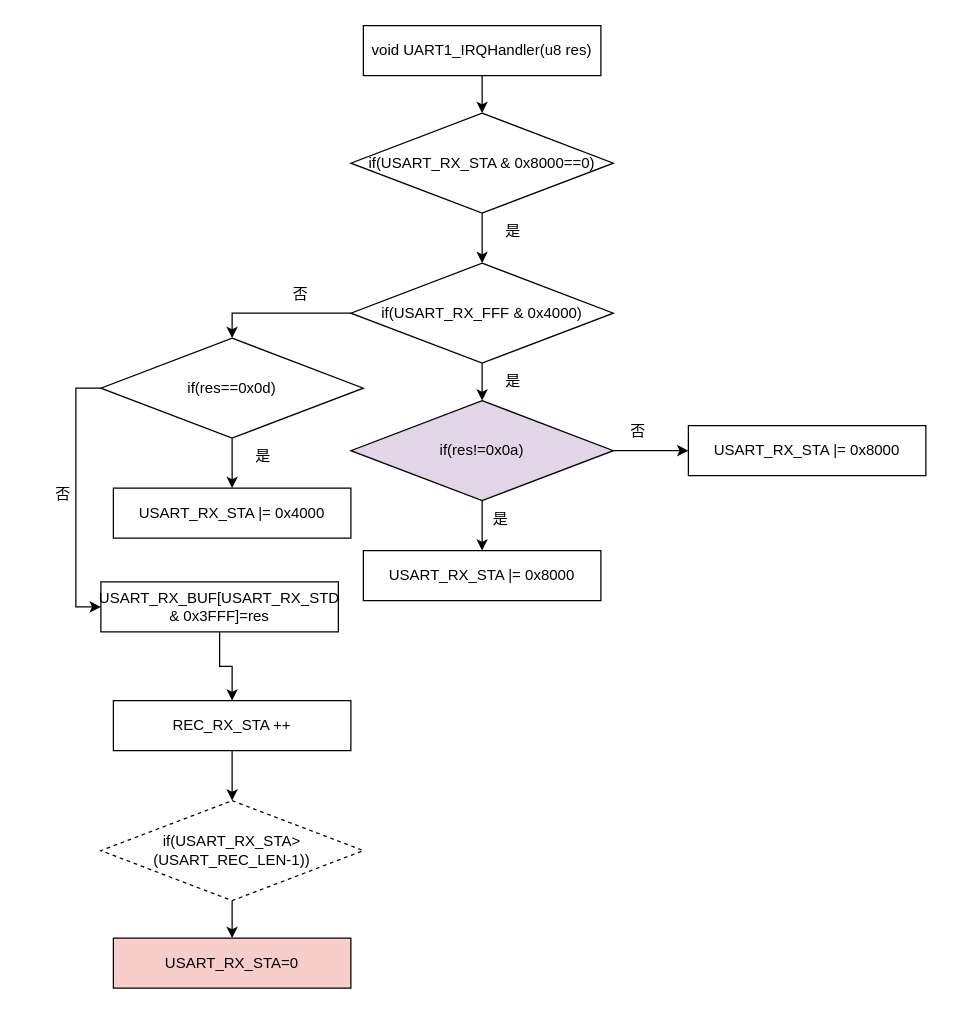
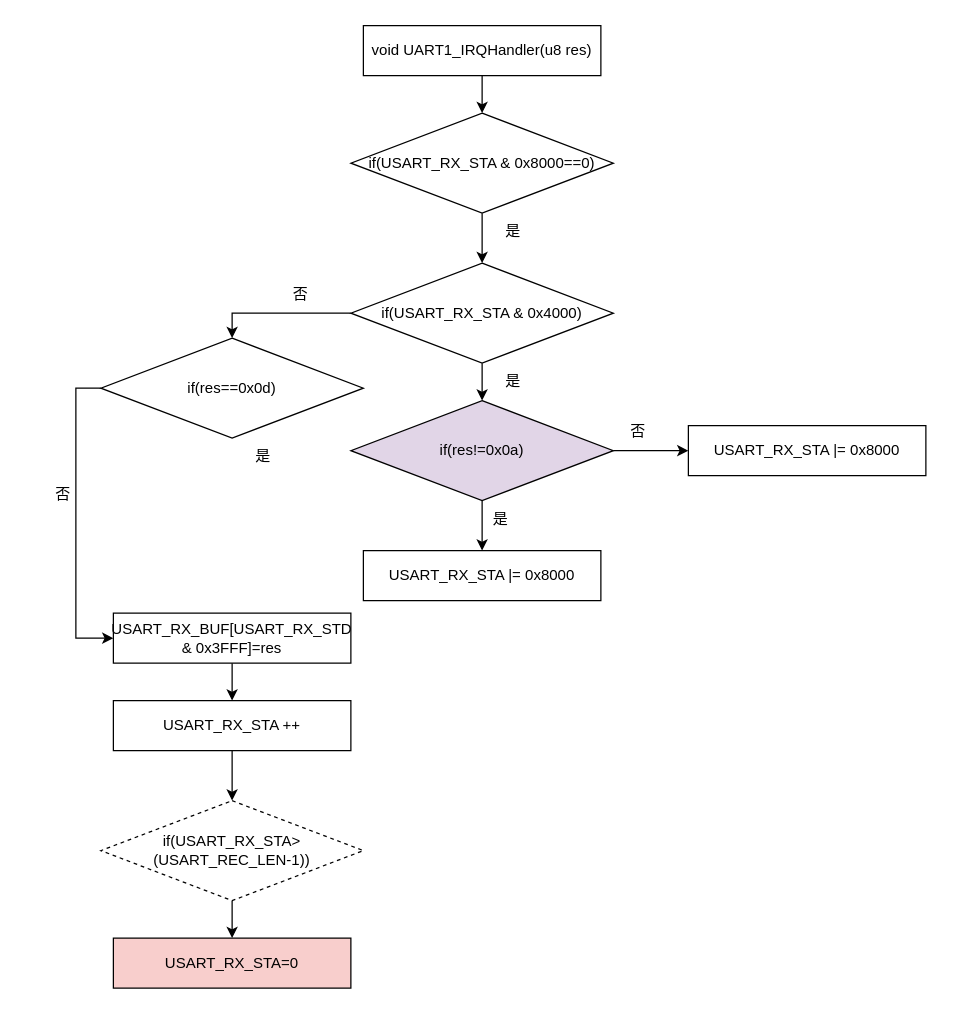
node "if(USART_RX_FFF & 0x4000)": label "if(USART_RX_FFF & 0x4000)" -> "if(USART_RX_STA & 0x4000)"
edge "if(res==0x0d)" -> "USART_RX_STA |= 0x4000": removed
node "USART_RX_STA |= 0x4000": removed
node "USART_RX_BUF[USART_RX_STD & 0x3FFF]=res": moved (219, 607) -> (232, 638)
node "REC_RX_STA ++": label "REC_RX_STA ++" -> "USART_RX_STA ++"
